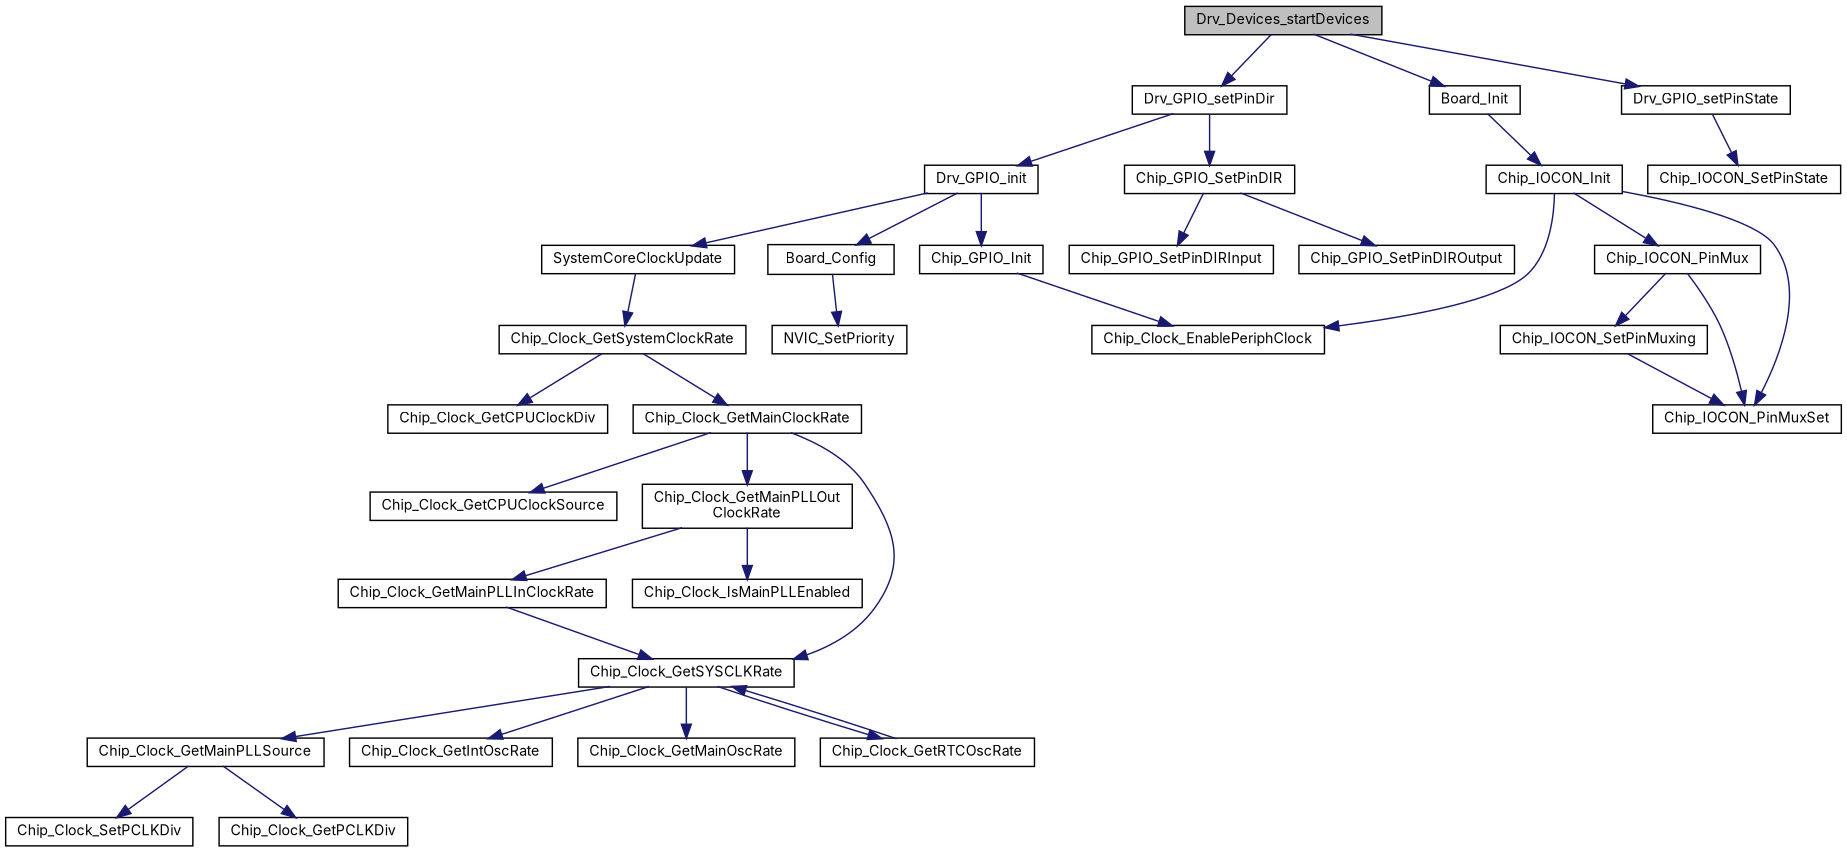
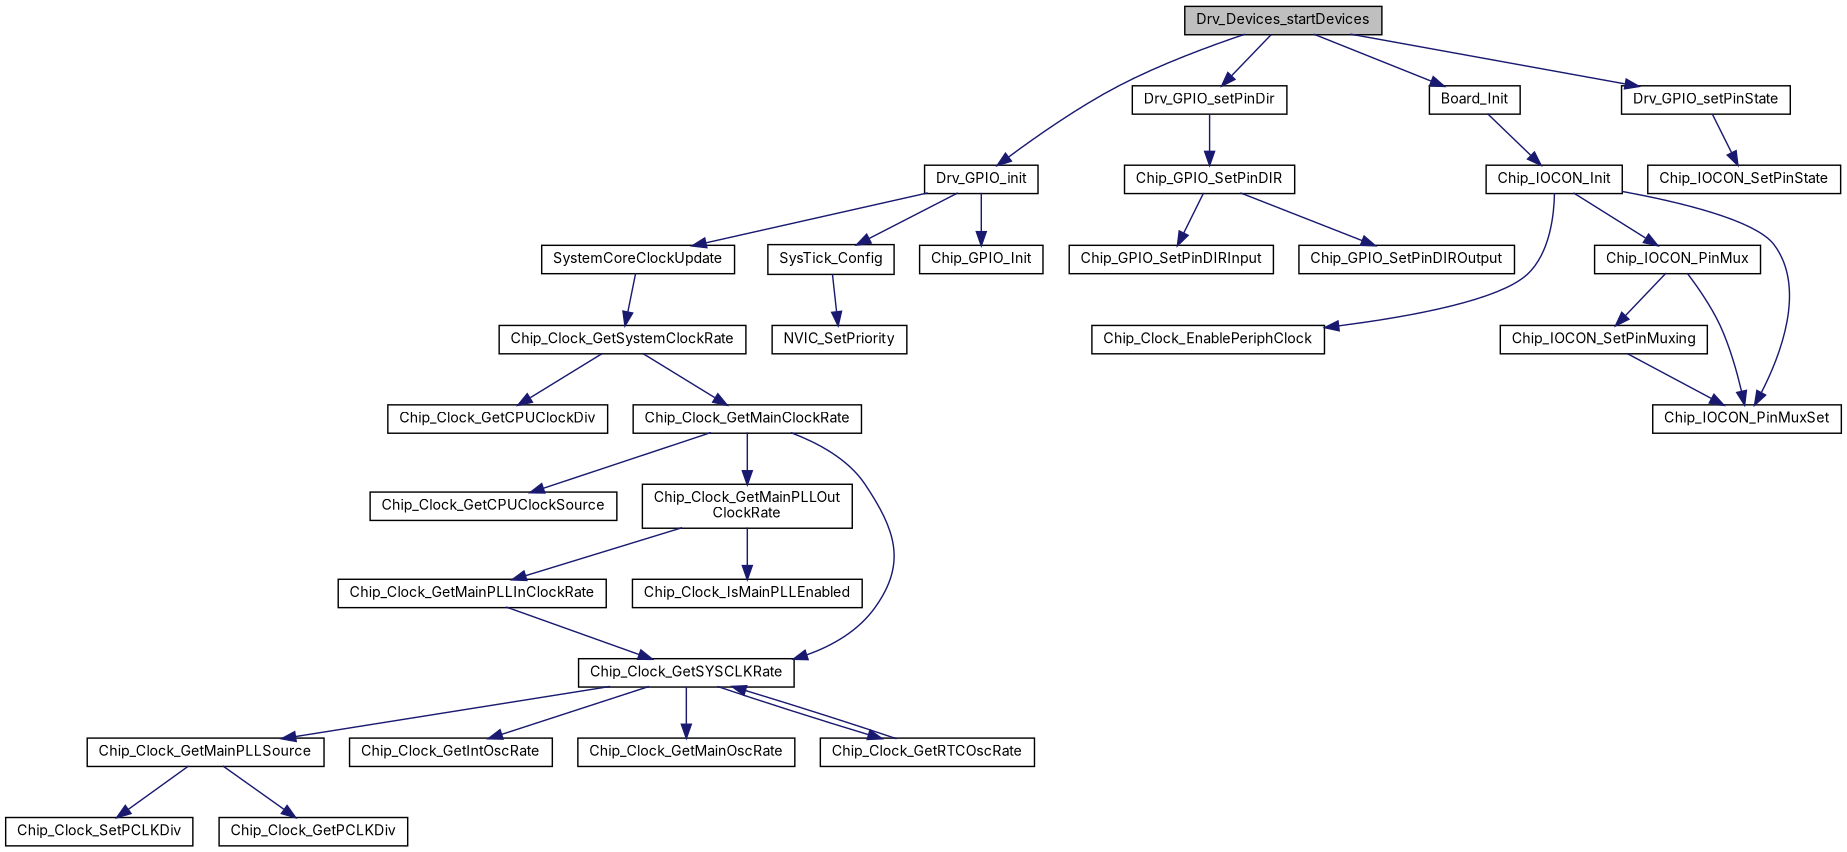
edge "Drv_GPIO_setPinDir" -> "Drv_GPIO_init": now "Drv_Devices_startDevices" -> "Drv_GPIO_init"
node "Board_Config": label "Board_Config" -> "SysTick_Config"
edge "Chip_GPIO_Init" -> "Chip_Clock_EnablePeriphClock": removed
